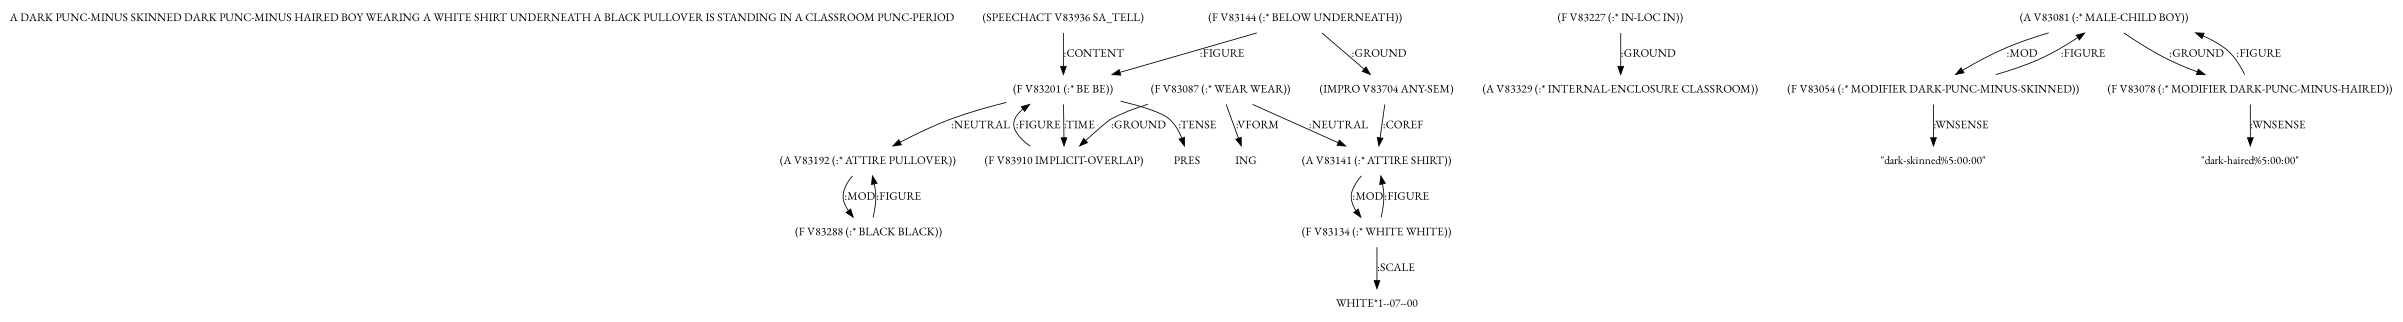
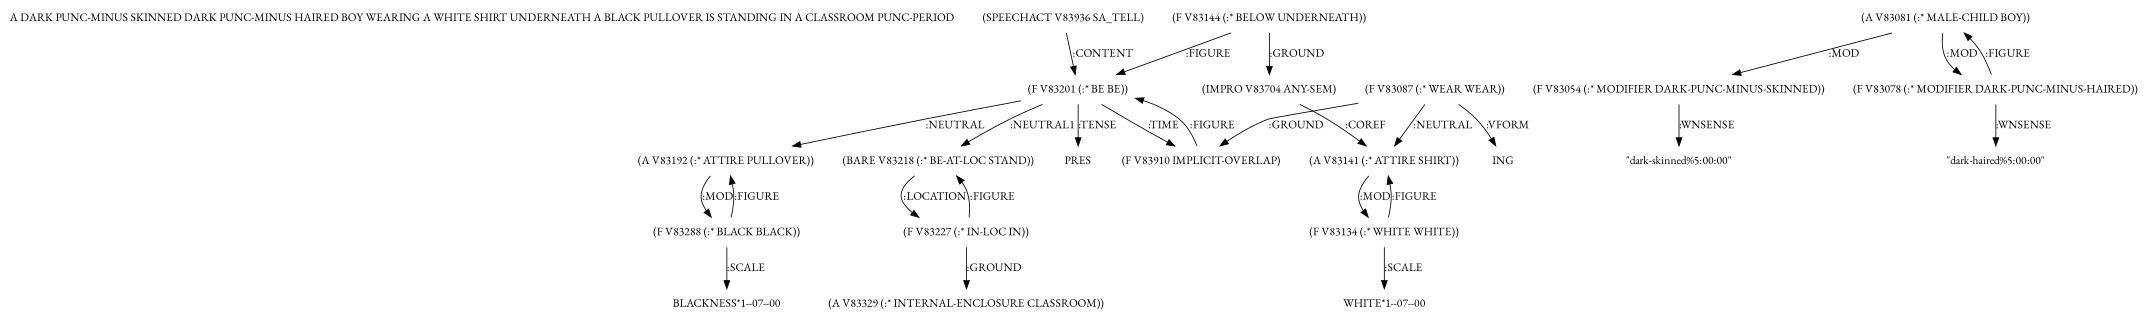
edge "(A V83081 (:* MALE-CHILD BOY))" -> "(F V83078 (:* MODIFIER DARK-PUNC-MINUS-HAIRED))": label ":GROUND" -> ":MOD"
edge "(F V83054 (:* MODIFIER DARK-PUNC-MINUS-SKINNED))" -> "(A V83081 (:* MALE-CHILD BOY))": removed, label ":FIGURE"
node "(BARE V83218 (:* BE-AT-LOC STAND))": added
node "BLACKNESS*1--07--00": added
